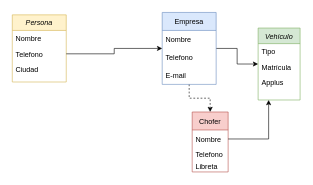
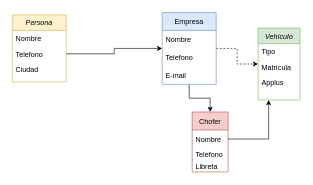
edge "Empresa" -> "Vehículo": style solid -> dashed
edge "Empresa" -> "Chofer": style dashed -> solid
